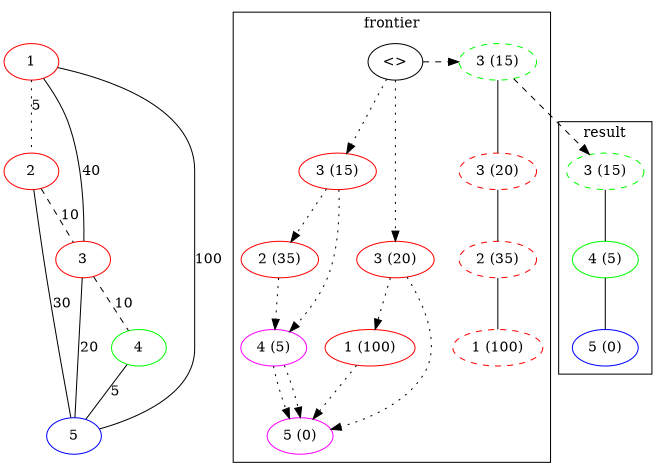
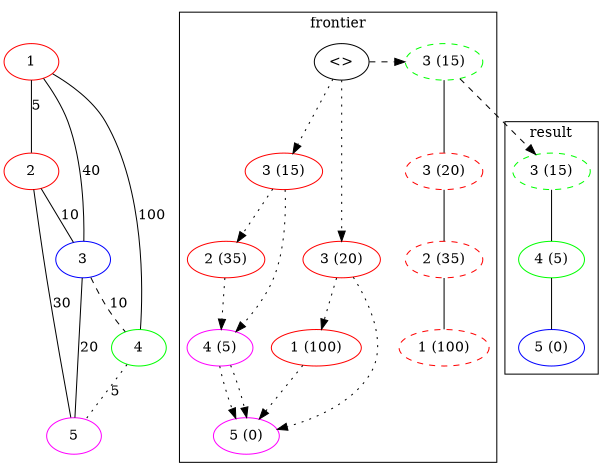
edge "1" -- "2": style dotted -> solid
edge "2" -- "3": style dashed -> solid
edge "1" -- "5": now "1" -- "4"
node "3": color red -> blue
edge "4" -- "5": style solid -> dotted
node "5": color blue -> magenta
